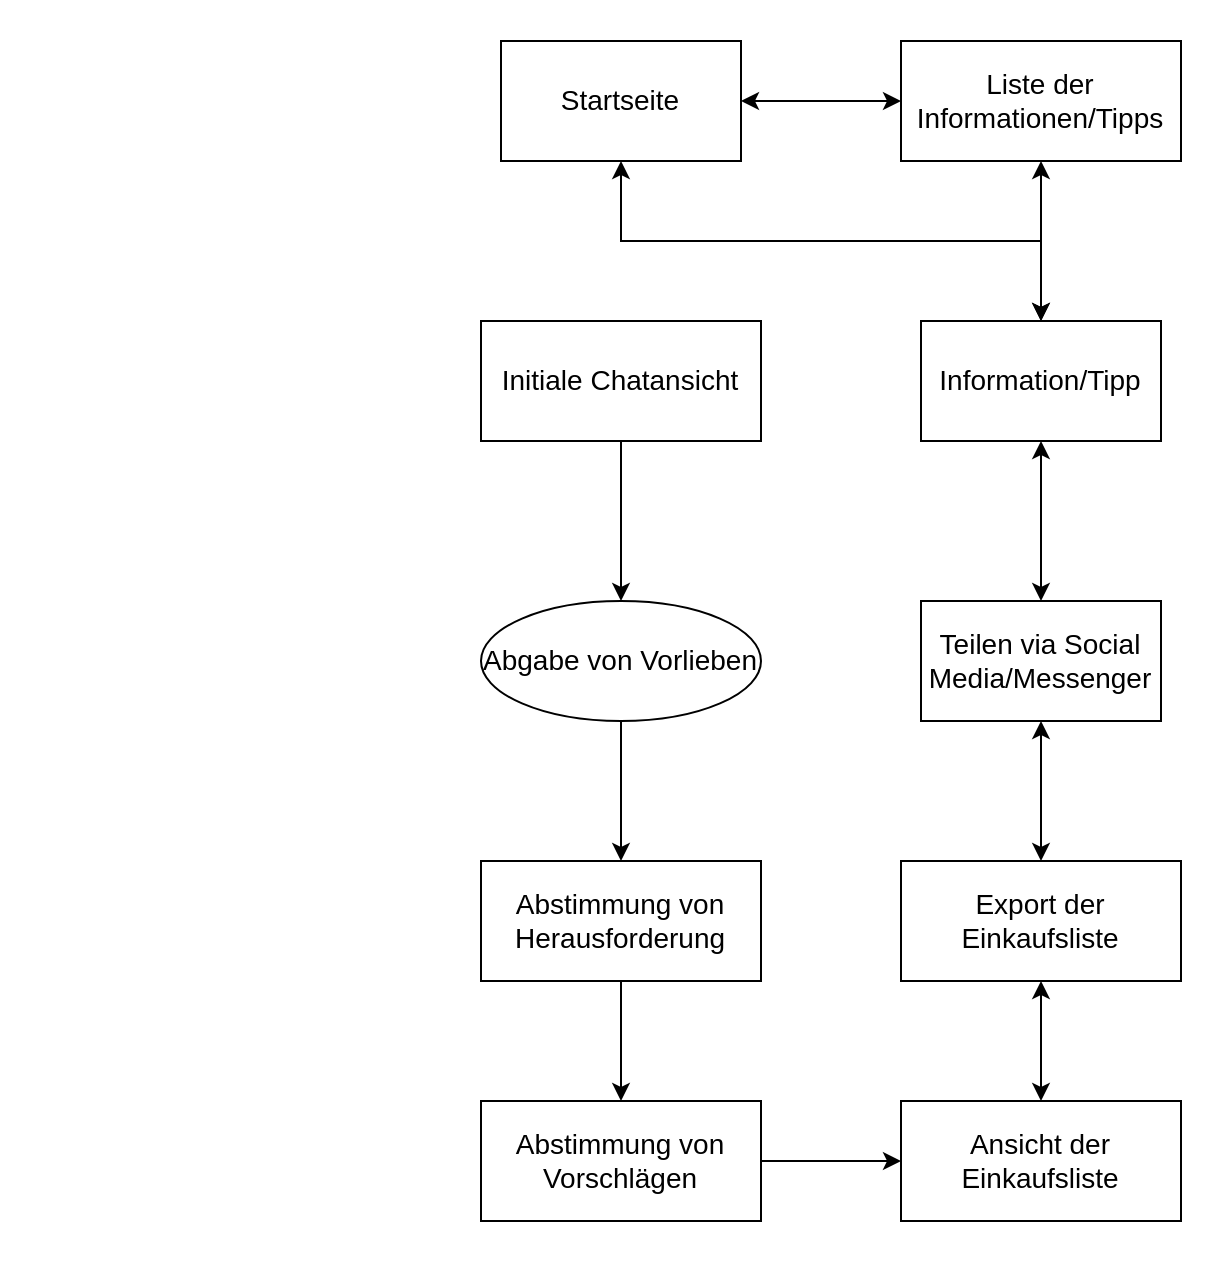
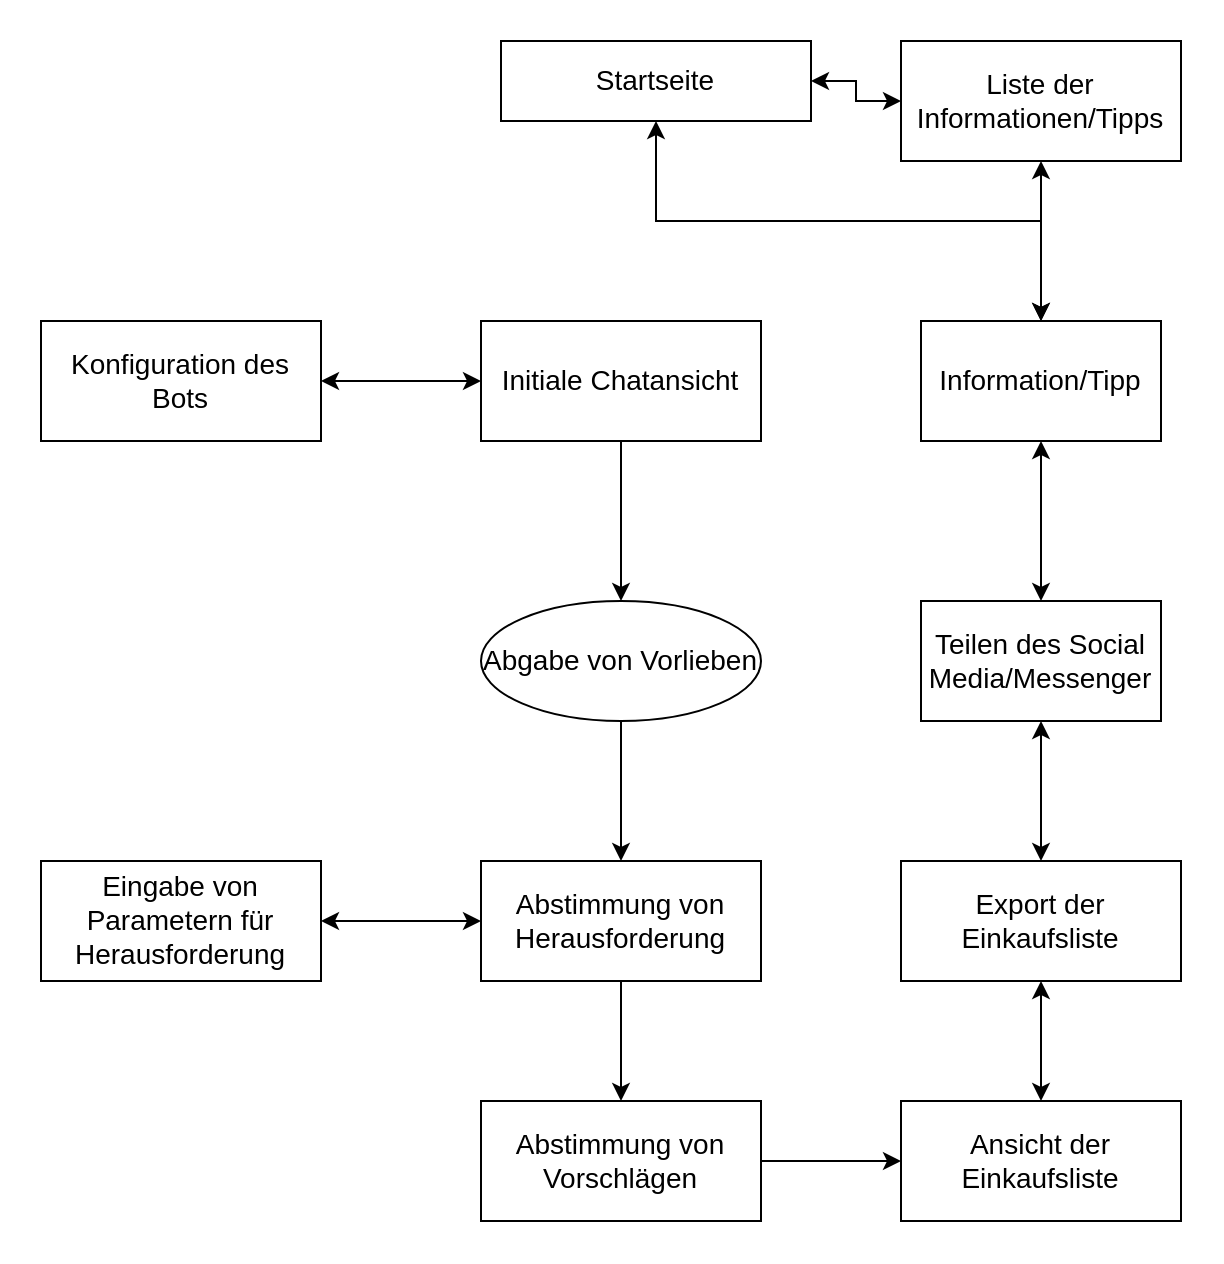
node "Startseite": size 240x120 -> 310x80
node "Konfiguration des Bots": added
edge "Konfiguration des Bots" -- "Initiale Chatansicht": added
node "Teilen via Social Media/Messenger": label "Teilen via Social Media/Messenger" -> "Teilen des Social Media/Messenger"
node "Eingabe von Parametern für Herausforderung": added
edge "Eingabe von Parametern für Herausforderung" -- "Abstimmung von Herausforderung": added
